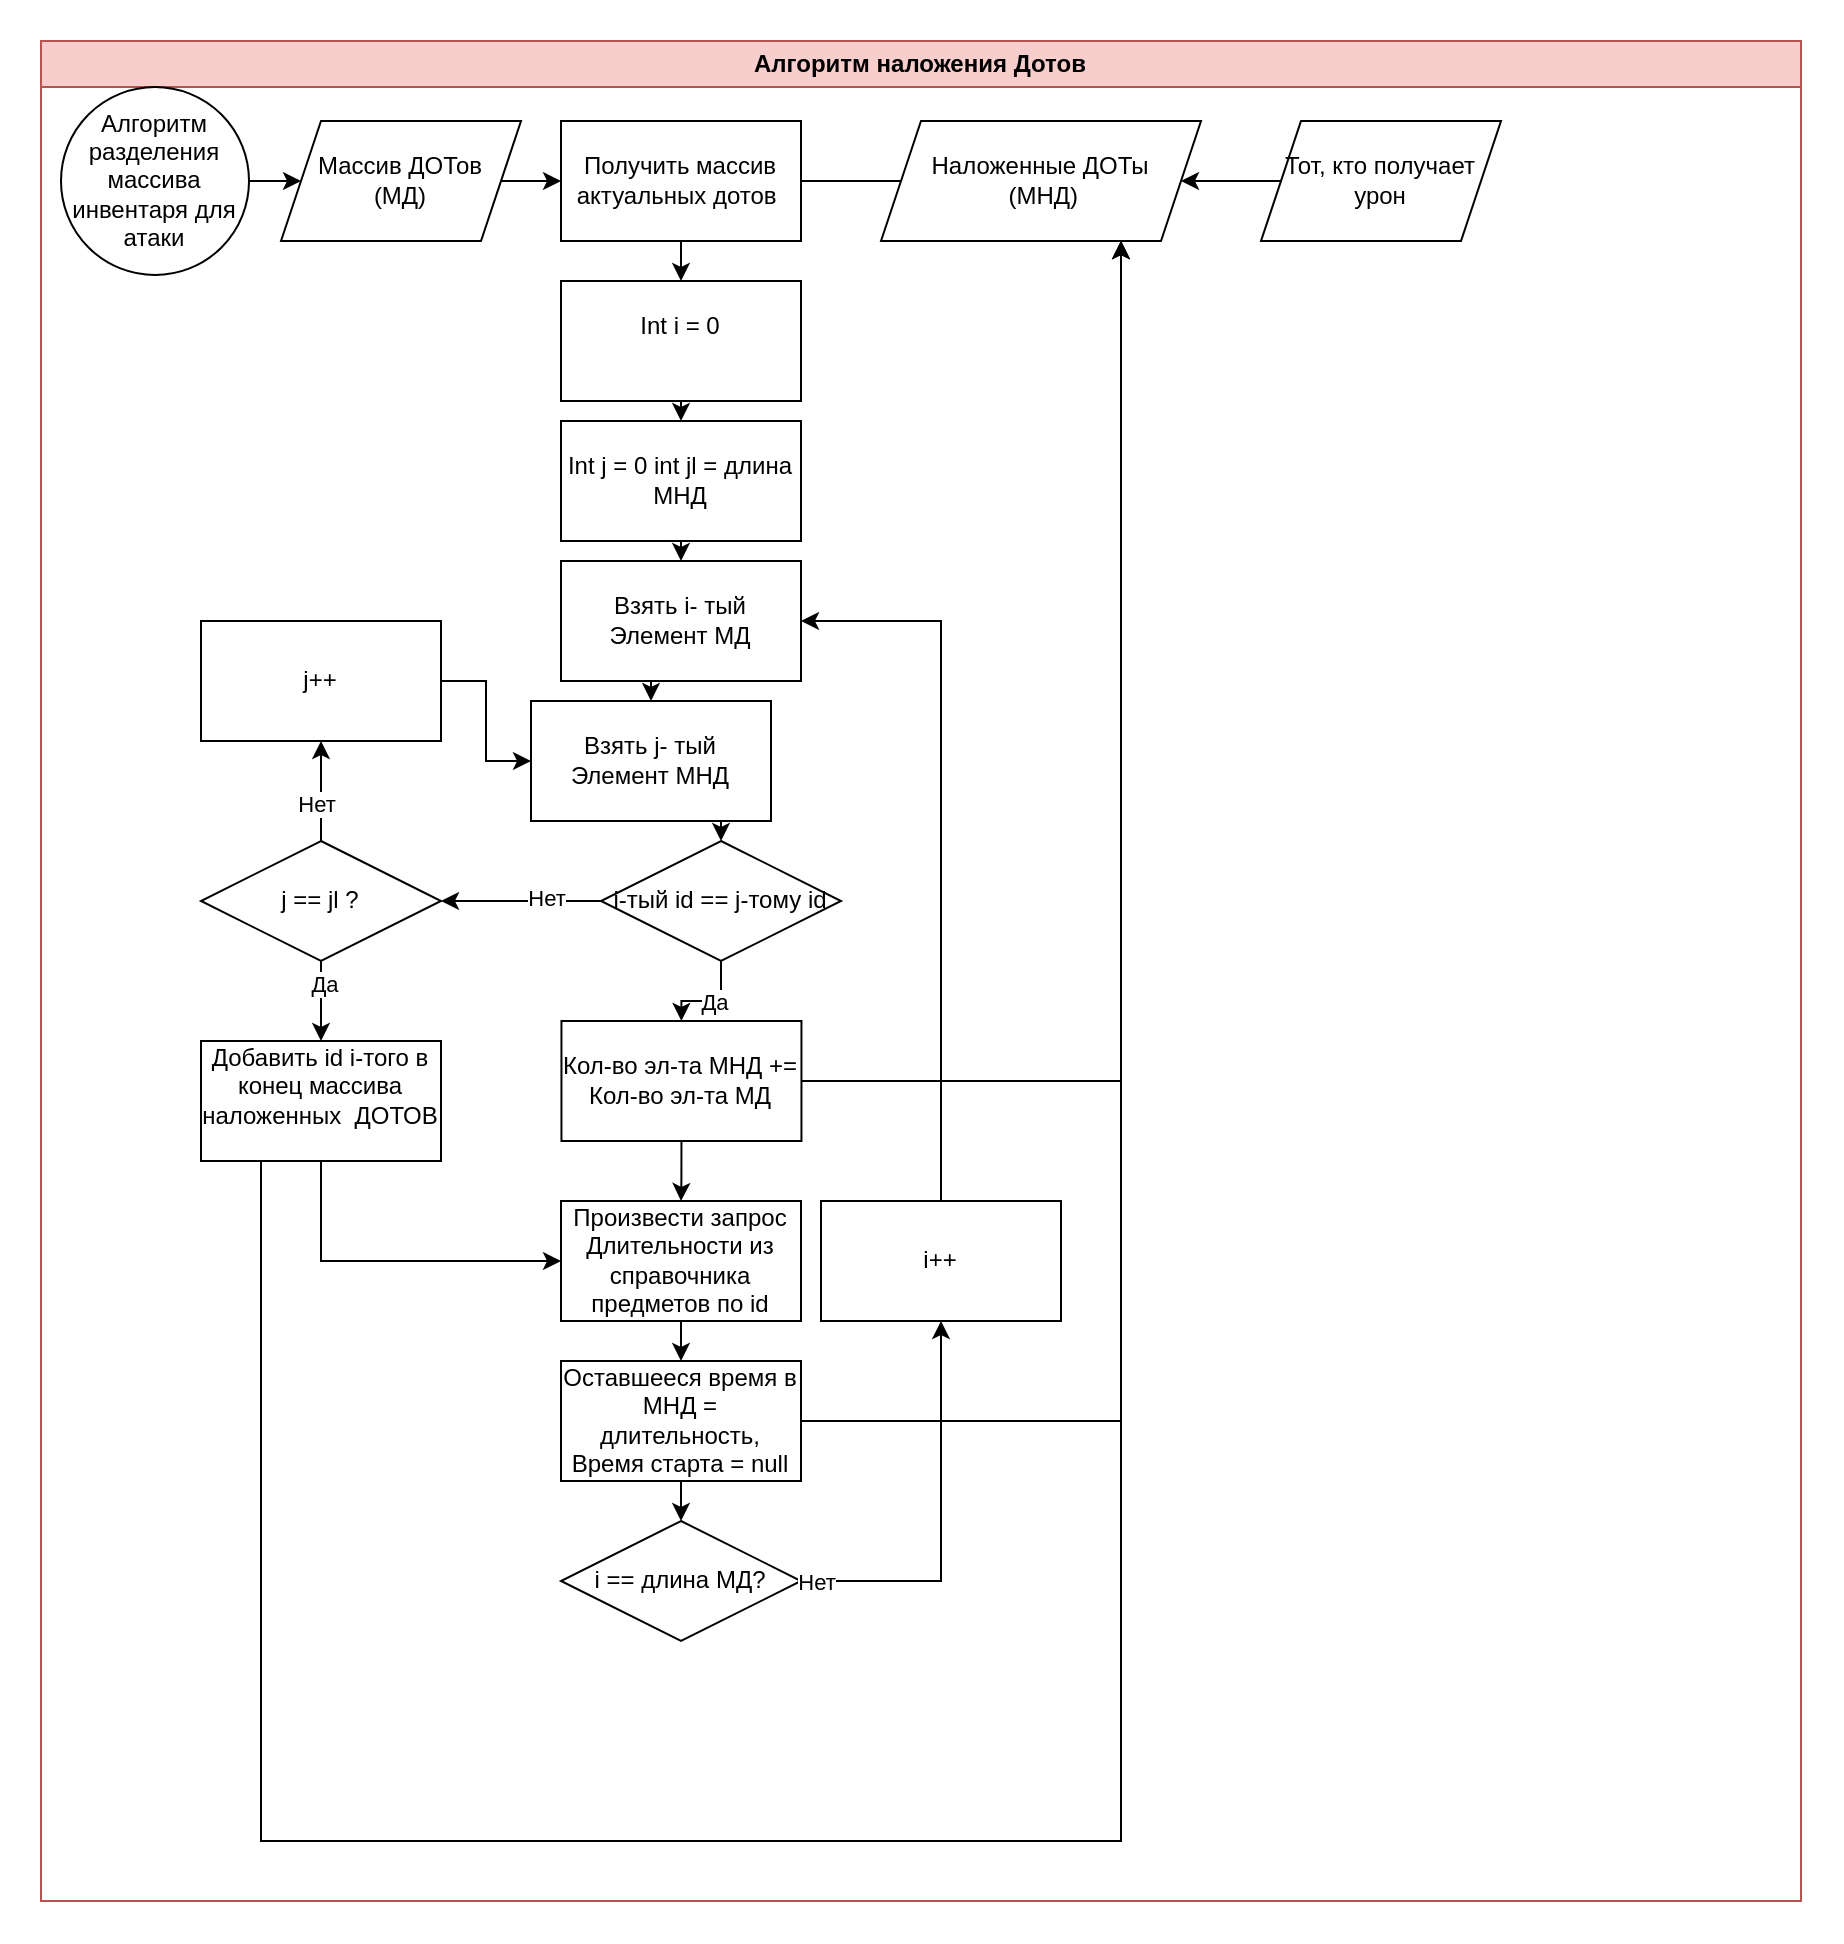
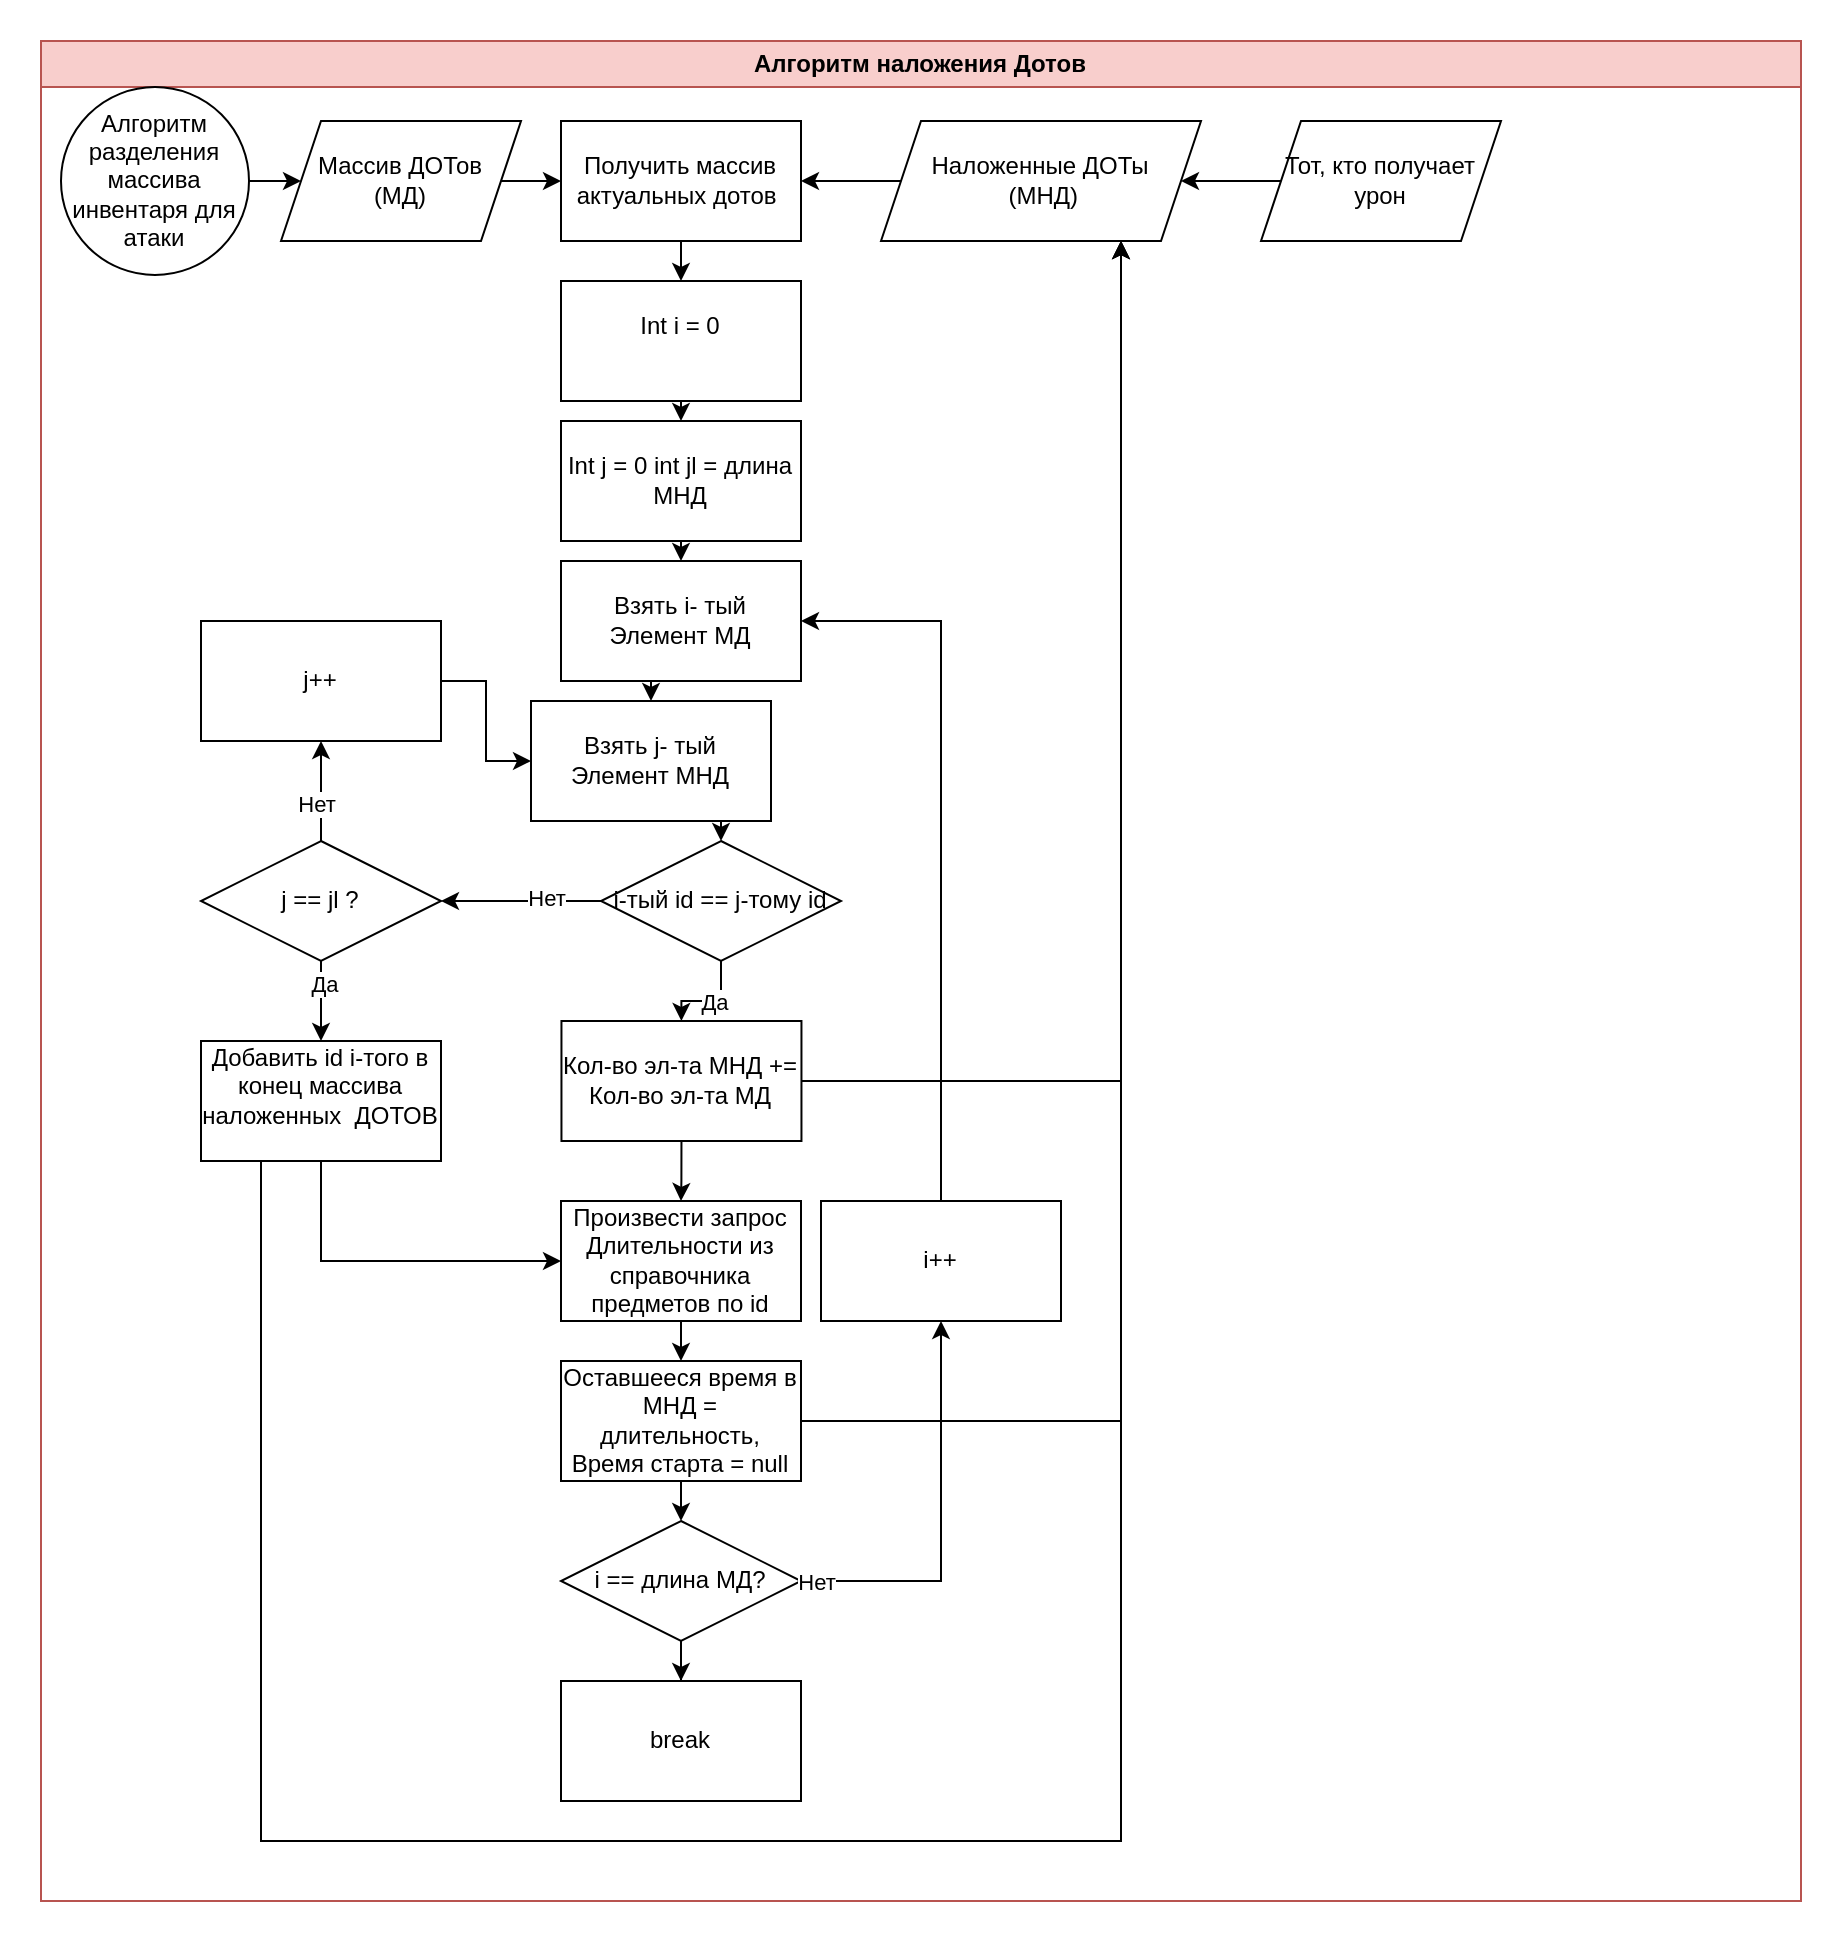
edge "Получить массив актуальных дотов" -- "Наложенные ДОТы (МНД)": arrowhead none -> classic
edge "i == длина МД?" -> "break": added
node "break": added
